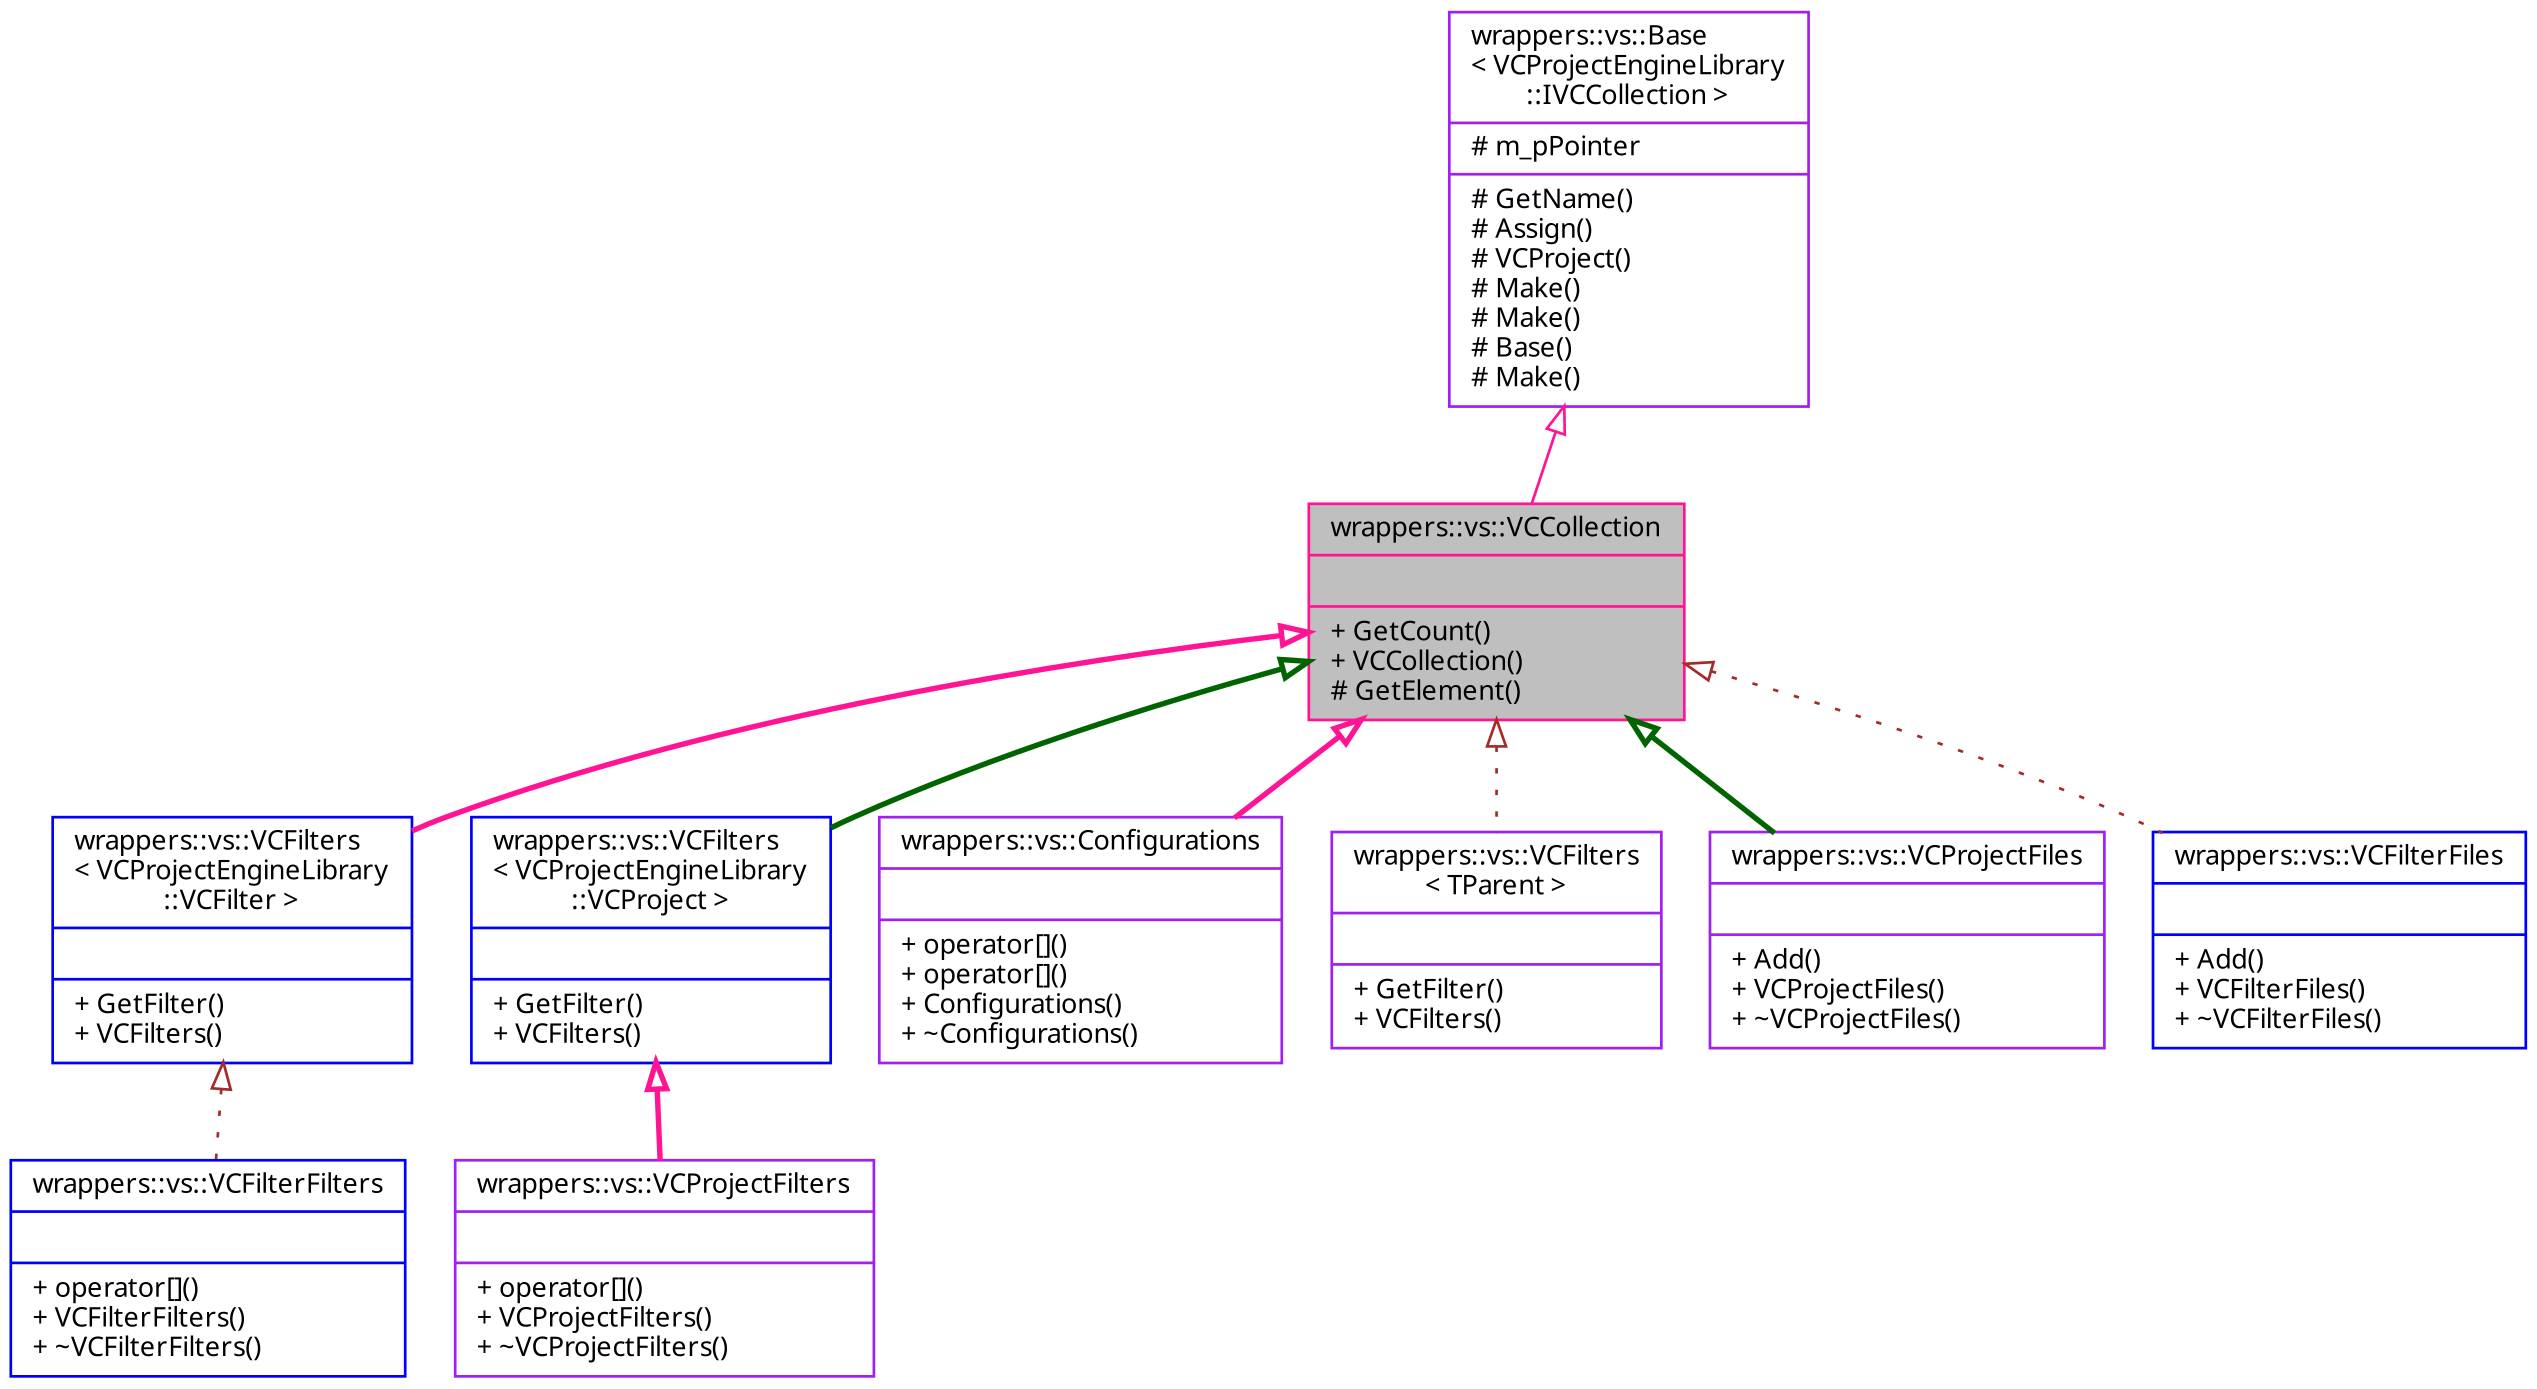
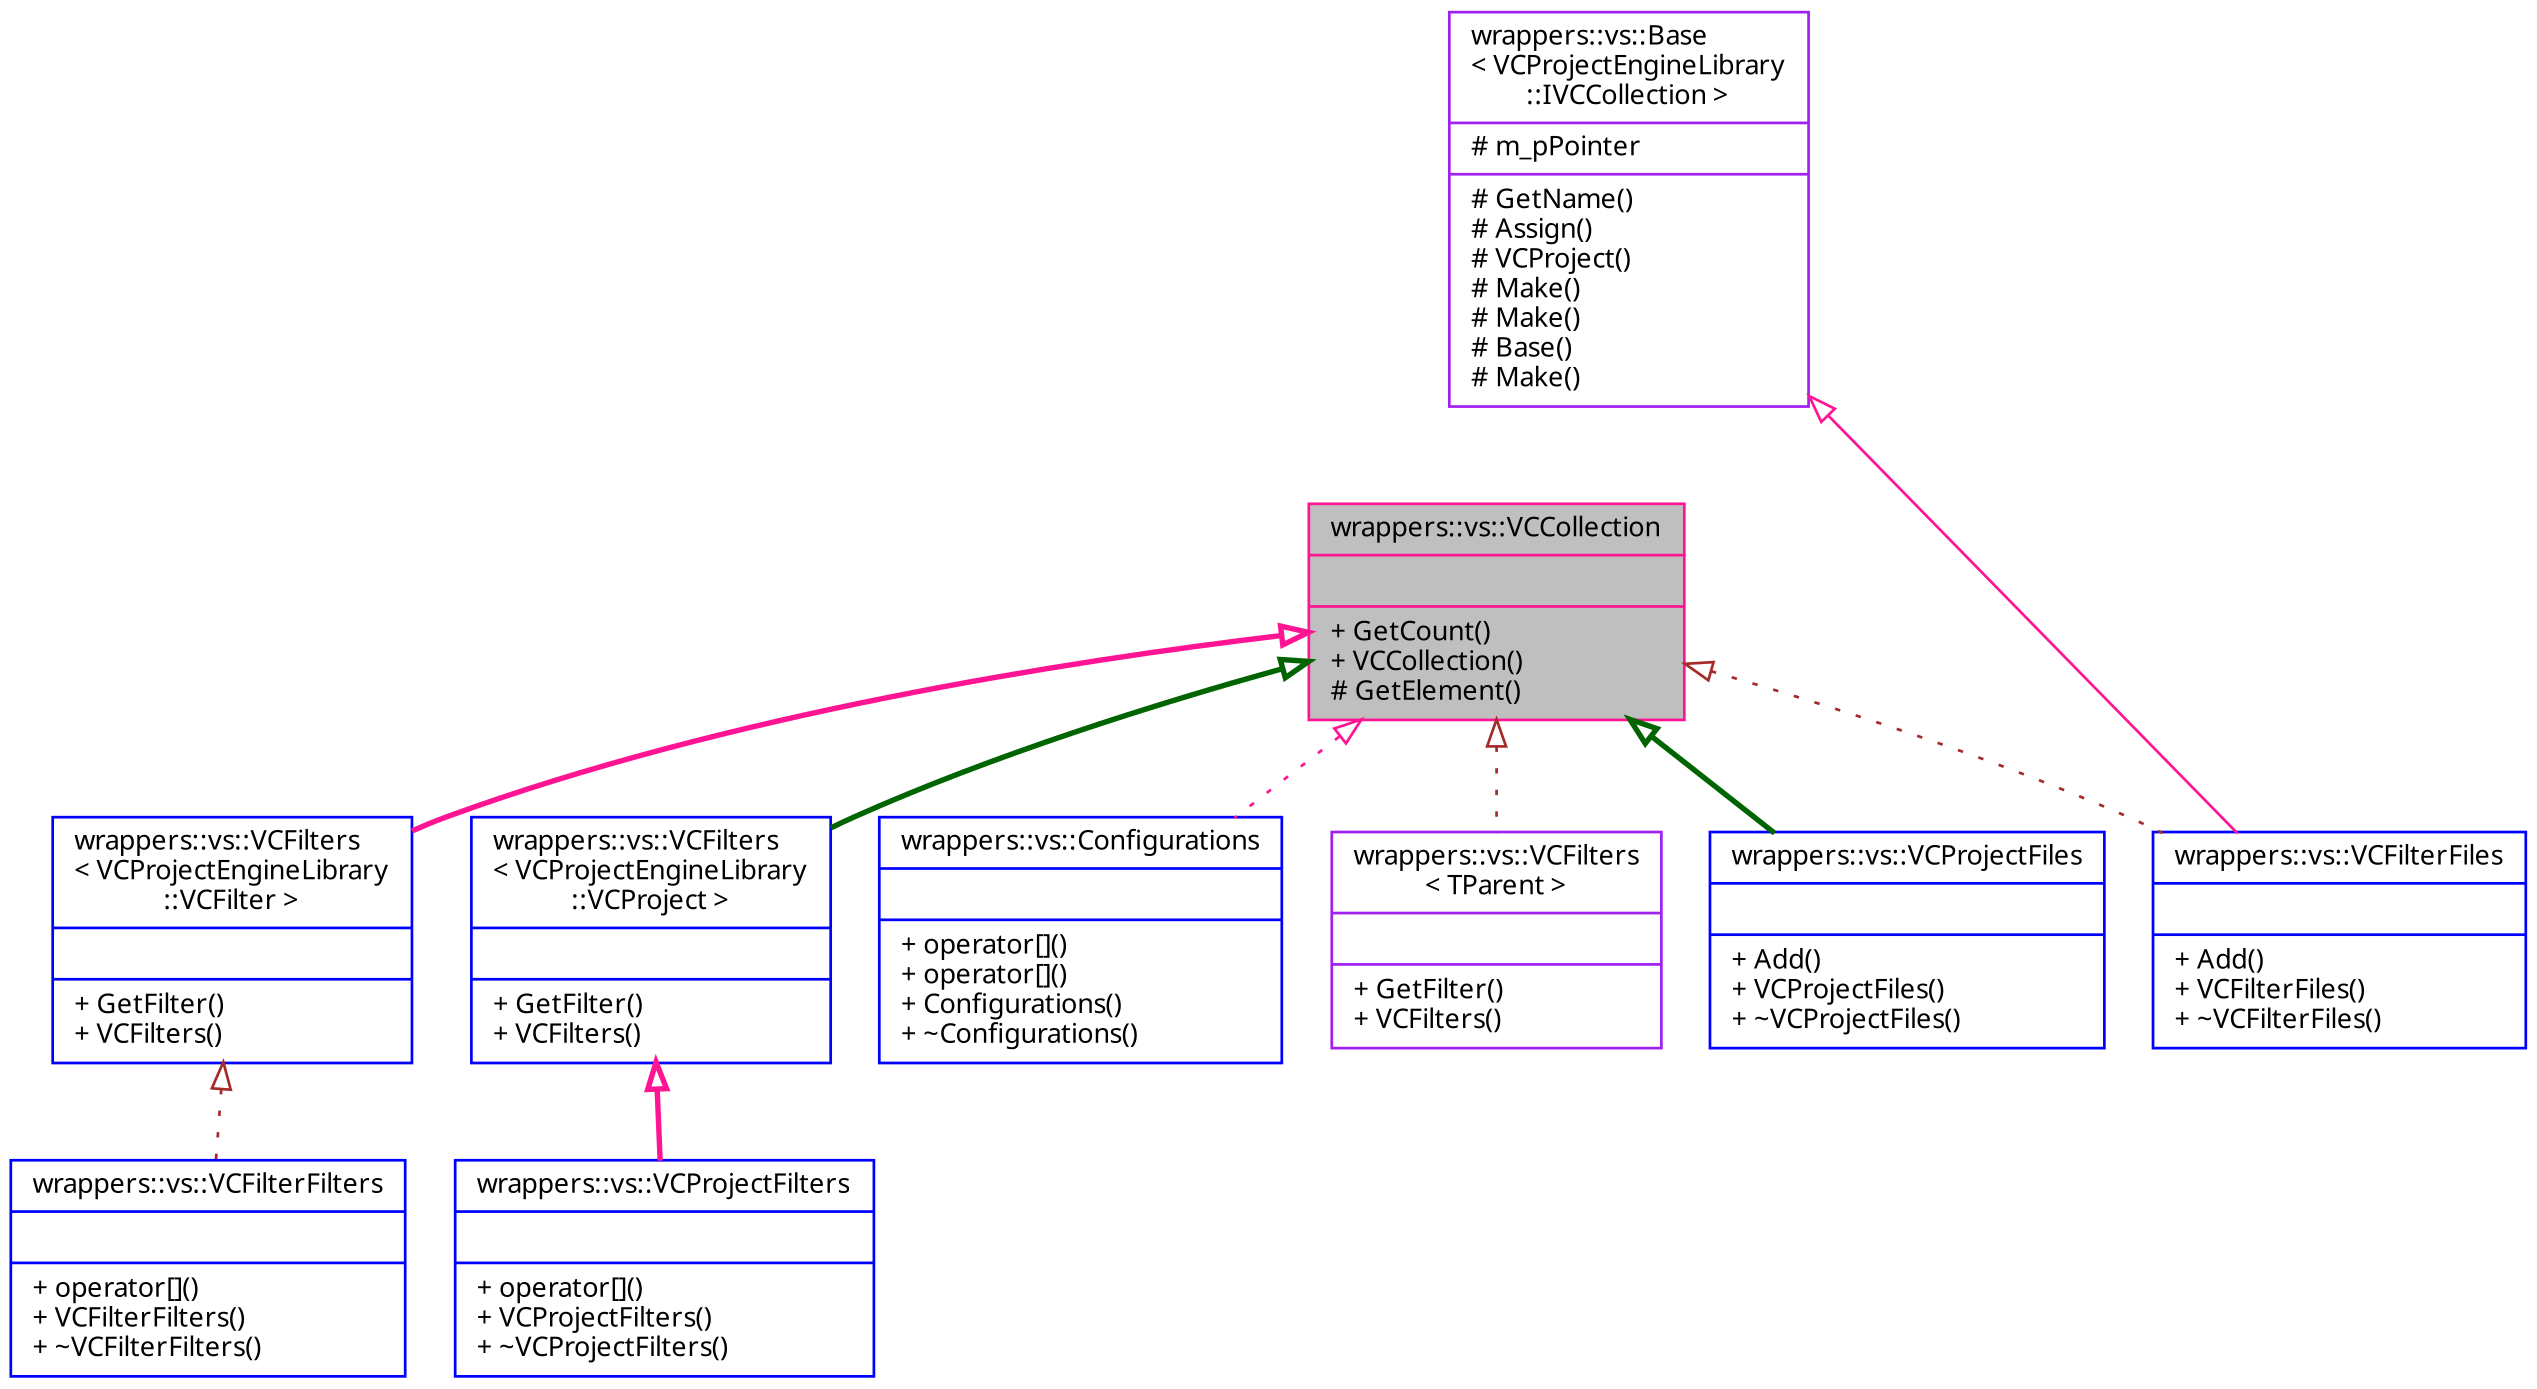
edge "wrappers::vs::VCCollection" -> "wrappers::vs::Base": now "wrappers::vs::VCFilterFiles" -> "wrappers::vs::Base"
edge "wrappers::vs::Configurations" -> "wrappers::vs::VCCollection": style bold -> dotted
node "wrappers::vs::Configurations": color purple -> blue
node "wrappers::vs::VCProjectFiles": color purple -> blue
node "wrappers::vs::VCProjectFilters": color purple -> blue
